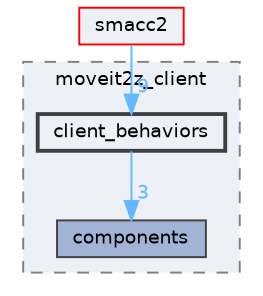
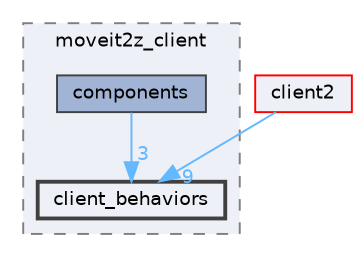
node "smacc2": label "smacc2" -> "client2"
edge "client_behaviors" -> "components": reversed
